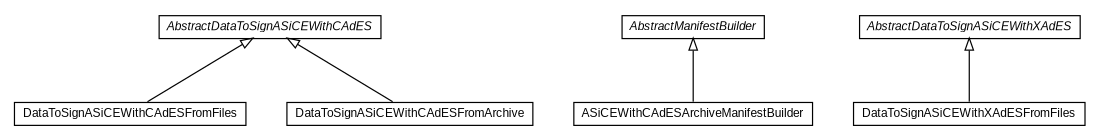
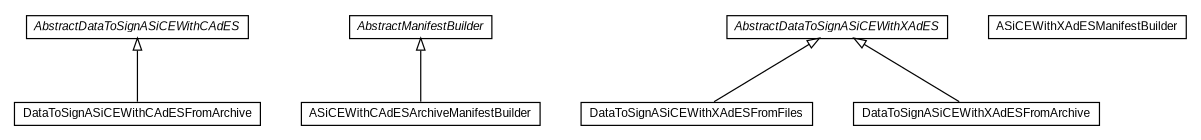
node "ASiCEWithXAdESManifestBuilder": added
node "DataToSignASiCEWithCAdESFromFiles": removed
node "DataToSignASiCEWithXAdESFromArchive": added
